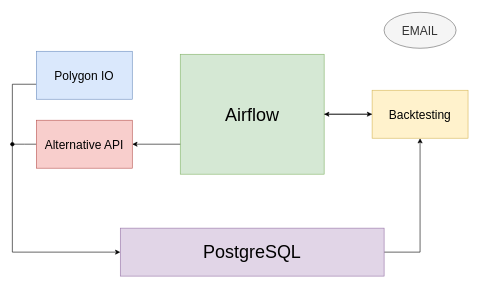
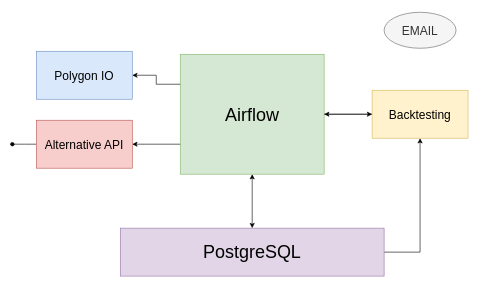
edge "Airflow" -> "Polygon IO": added
edge "Polygon IO" -> "PostgreSQL": removed
edge "Airflow" -- "PostgreSQL": added
